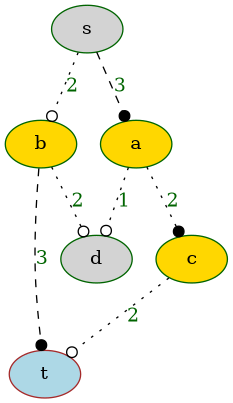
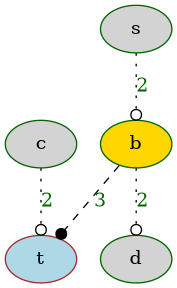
node "a": removed
node "c": fillcolor gold -> lightgrey
